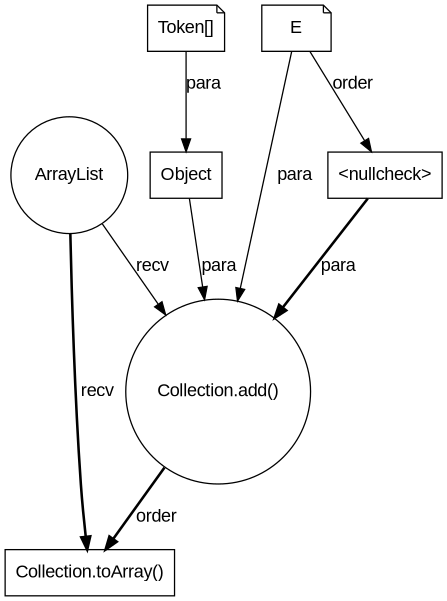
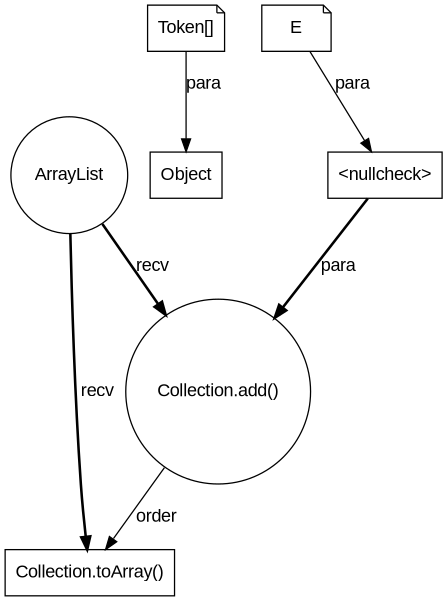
edge "E" -> "<nullcheck>": label "order" -> "para"
edge "E" -> "Collection.add()": removed, label "para"
edge "Object" -> "Collection.add()": removed, label "para"
edge "ArrayList" -> "Collection.add()": style solid -> bold
edge "Collection.add()" -> "Collection.toArray()": style bold -> solid
